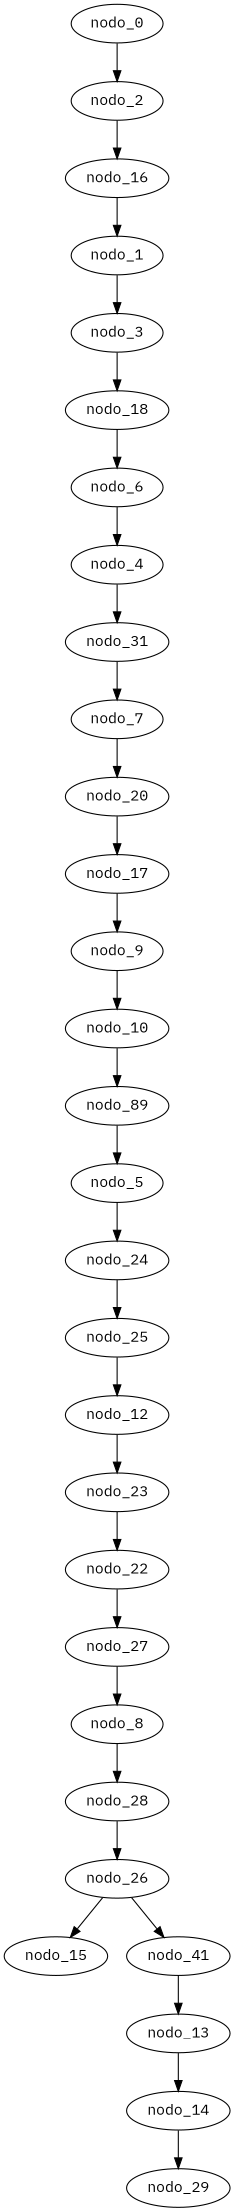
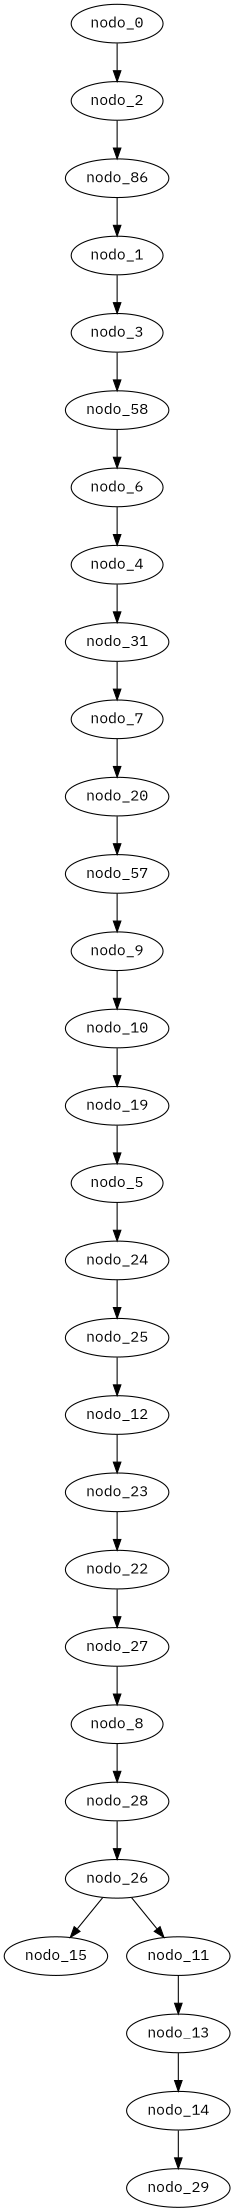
node "nodo_16": label "nodo_16" -> "nodo_86"
node "nodo_18": label "nodo_18" -> "nodo_58"
node "nodo_17": label "nodo_17" -> "nodo_57"
node "nodo_89": label "nodo_89" -> "nodo_19"
node "nodo_41": label "nodo_41" -> "nodo_11"
